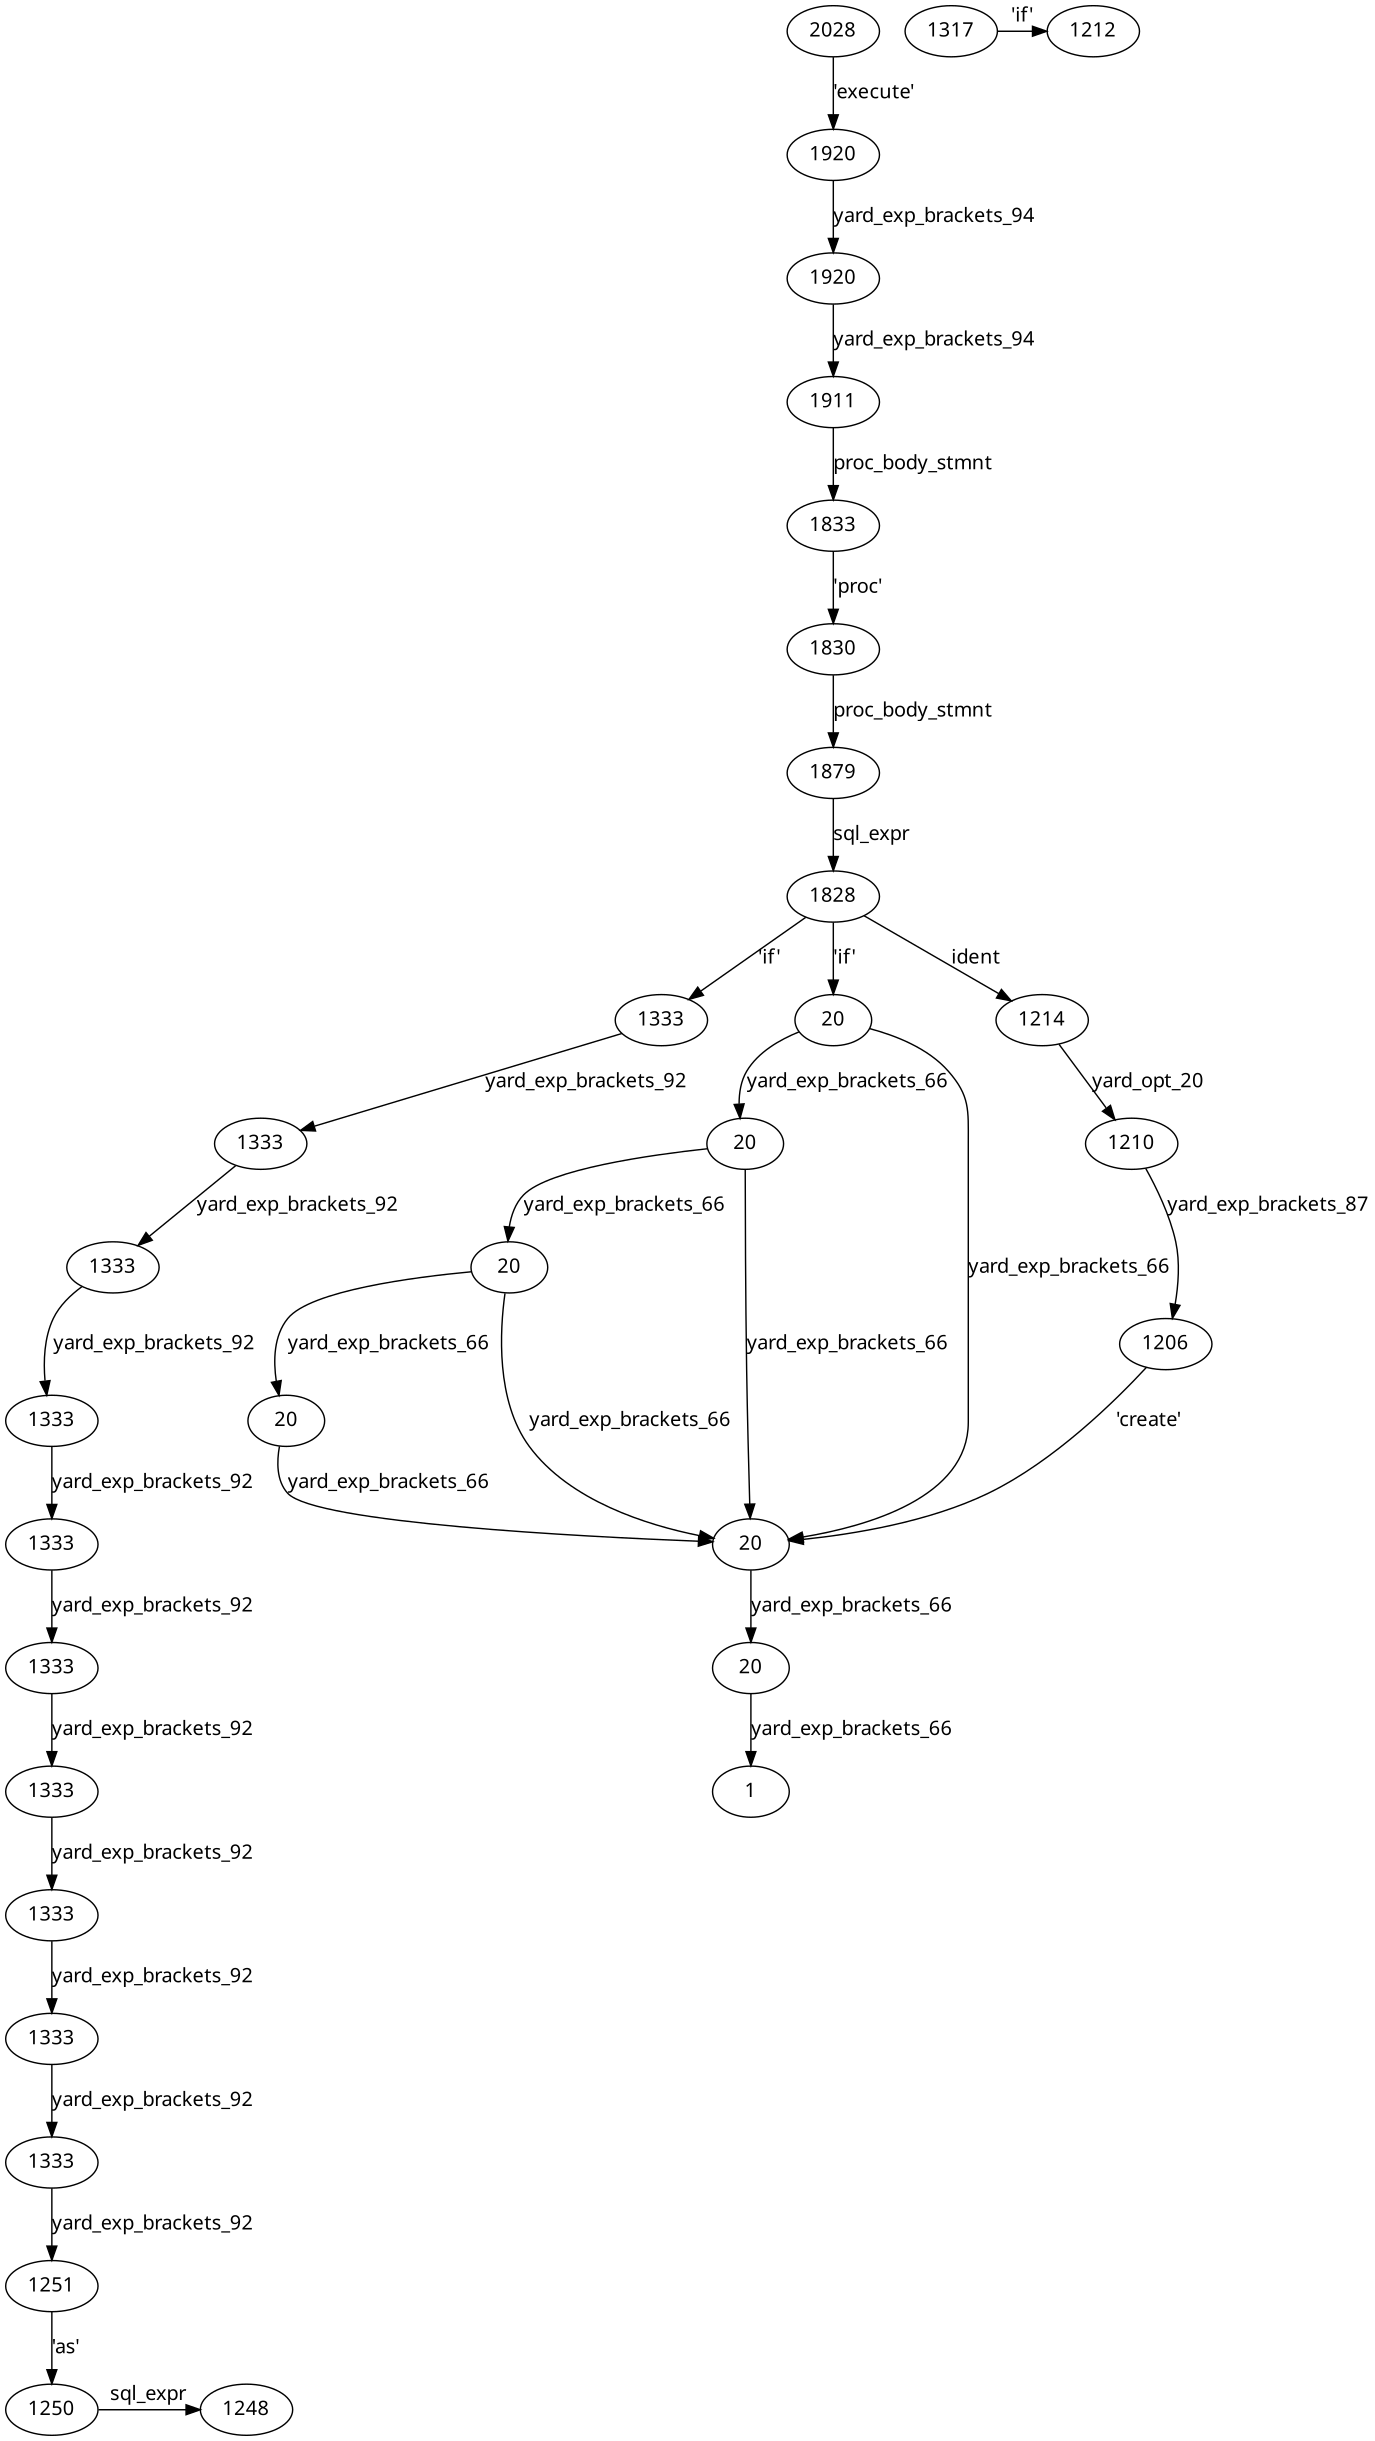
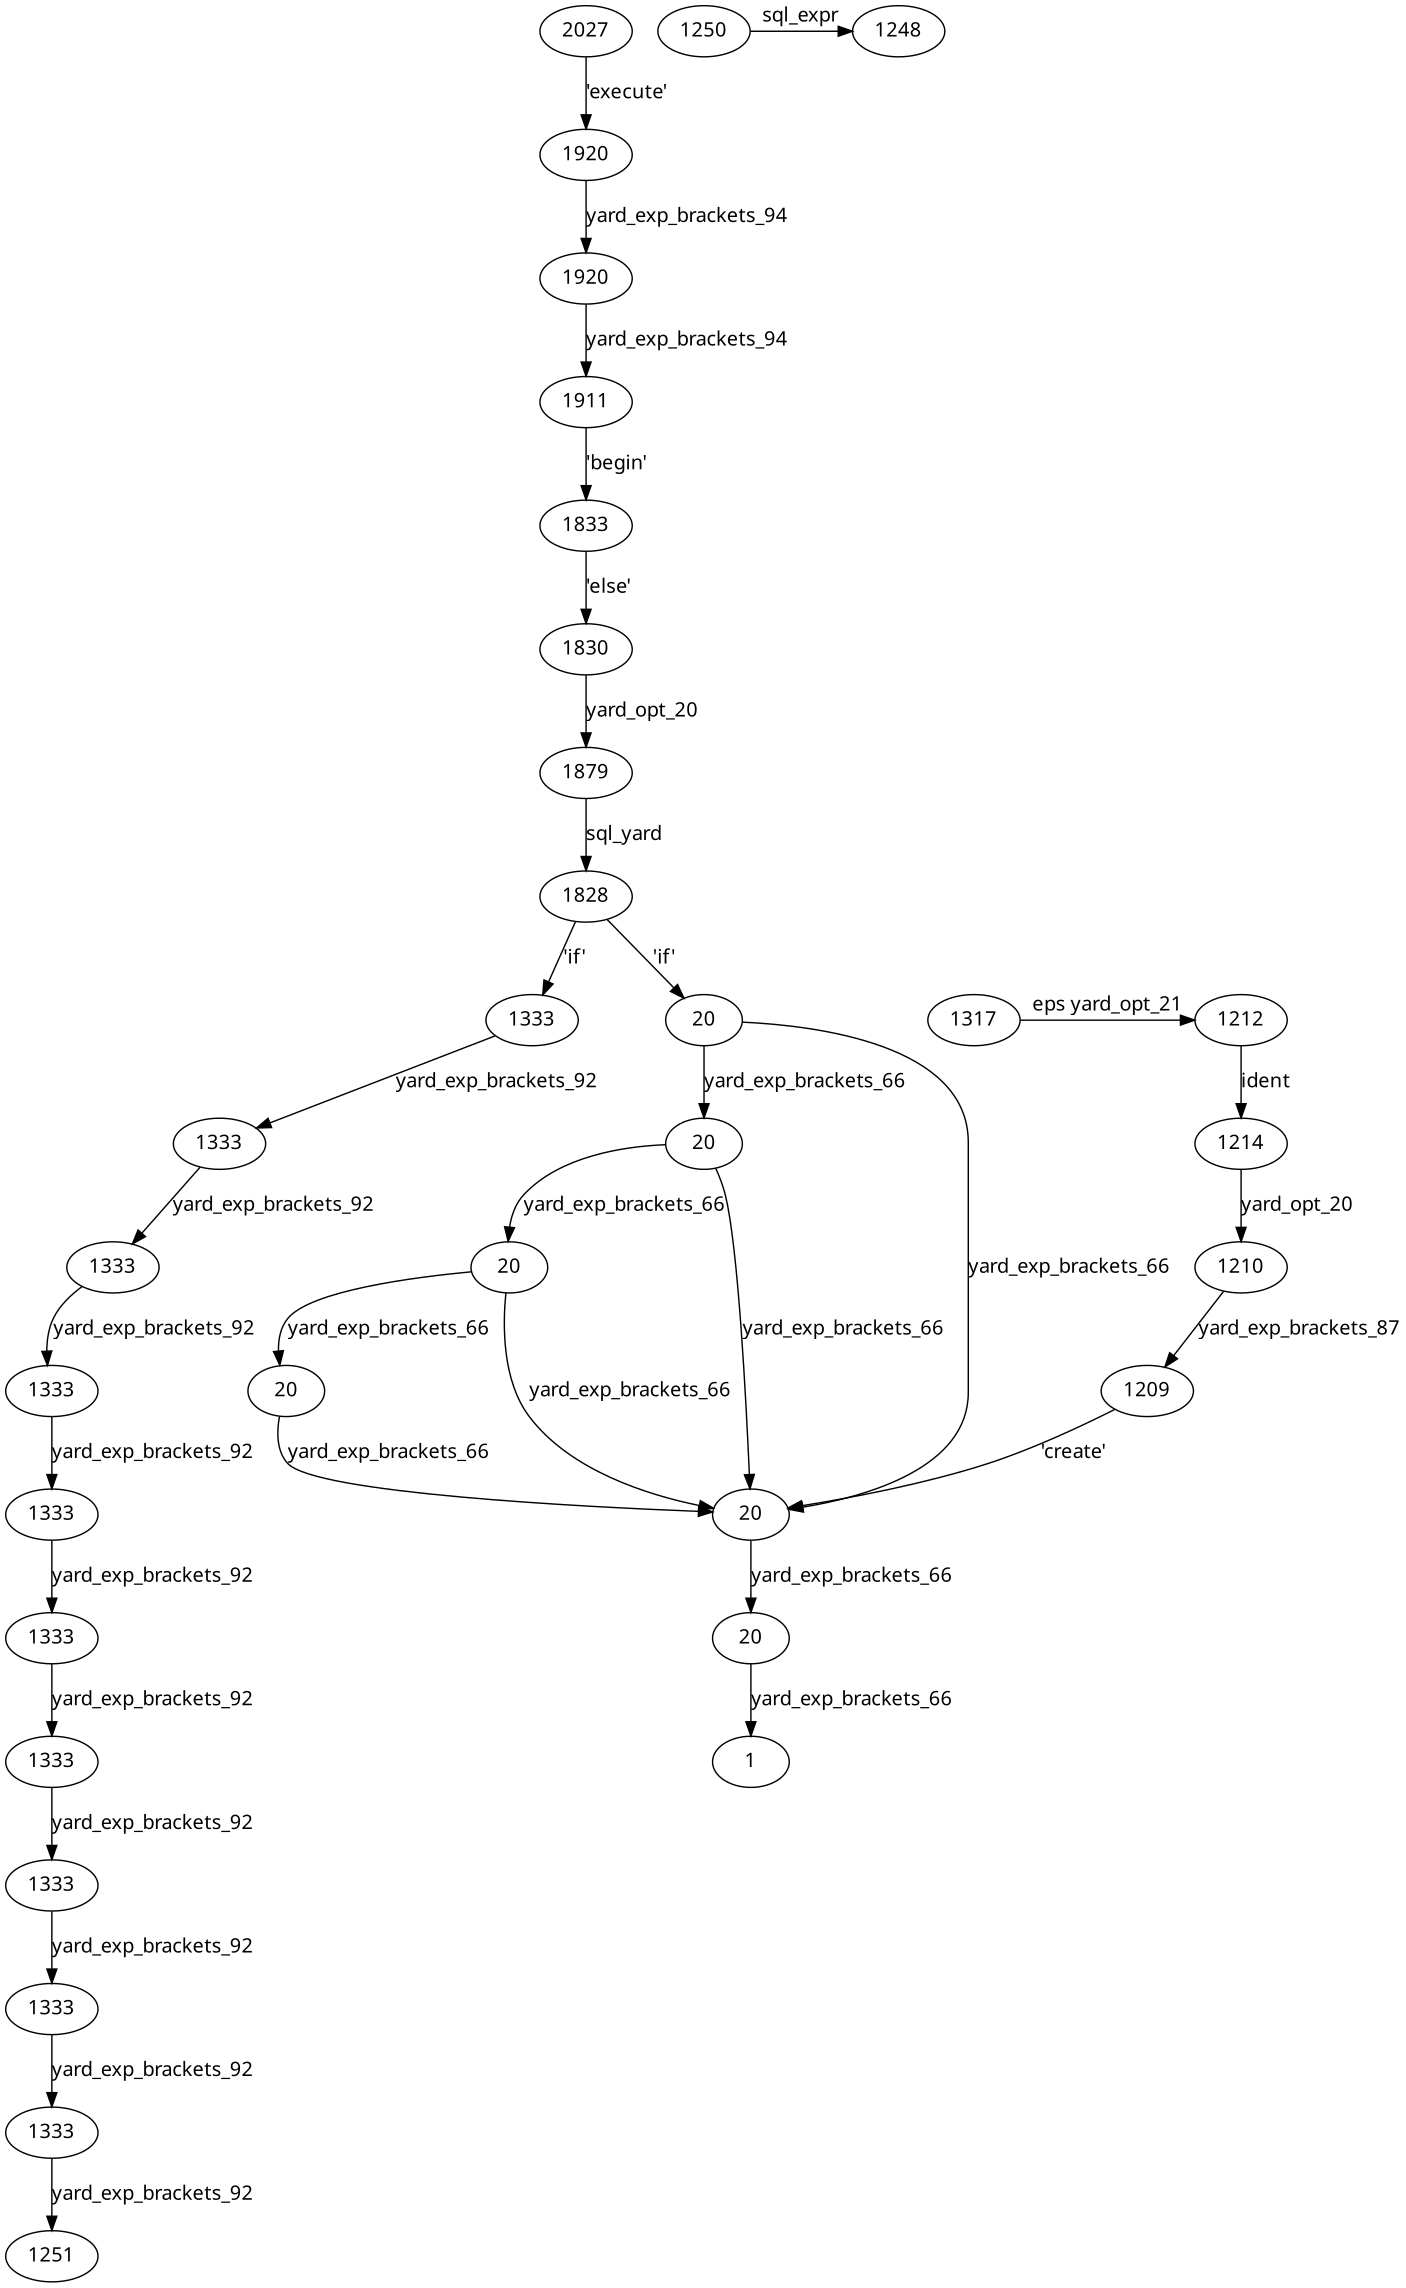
edge "1317" -> "1212": label "'if'" -> "eps yard_opt_21"
node "2028": label "2028" -> "2027"
edge "1911" -> "1833": label "proc_body_stmnt" -> "'begin'"
edge "1833" -> "1830": label "'proc'" -> "'else'"
edge "1830" -> "1879": label "proc_body_stmnt" -> "yard_opt_20"
edge "1879" -> "1828": label "sql_expr" -> "sql_yard"
edge "1828" -> "1214": now "1212" -> "1214"
node "1206": label "1206" -> "1209"
edge "1251" -> "1250": removed, label "'as'"
